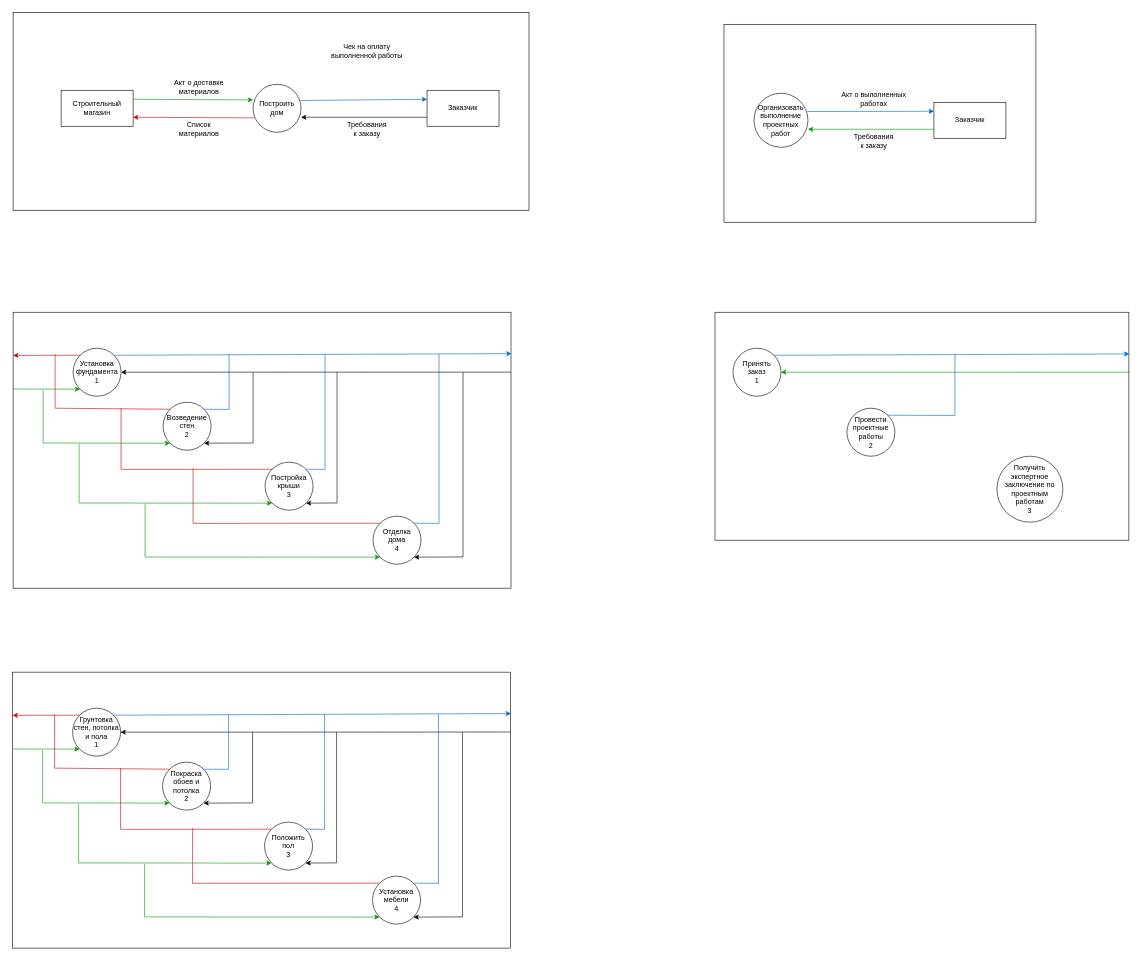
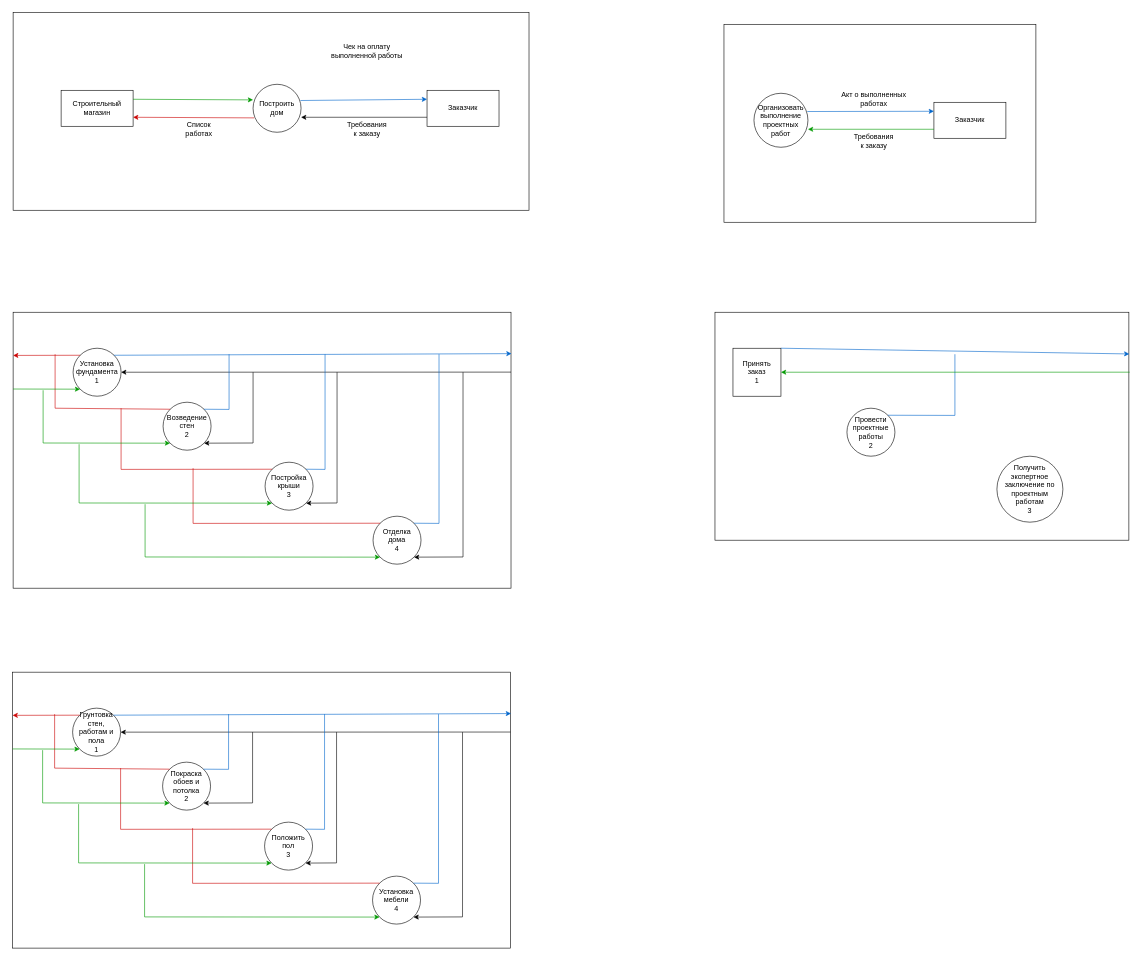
node "Акт о доставке материалов": removed
node "Список материалов": label "Список материалов" -> "Список работах"
node "Принять заказ 1": shape ellipse -> rectangle
node "Грунтовка стен, потолка и пола 1": label "Грунтовка стен, потолка и пола 1" -> "Грунтовка стен, работам и пола 1"
